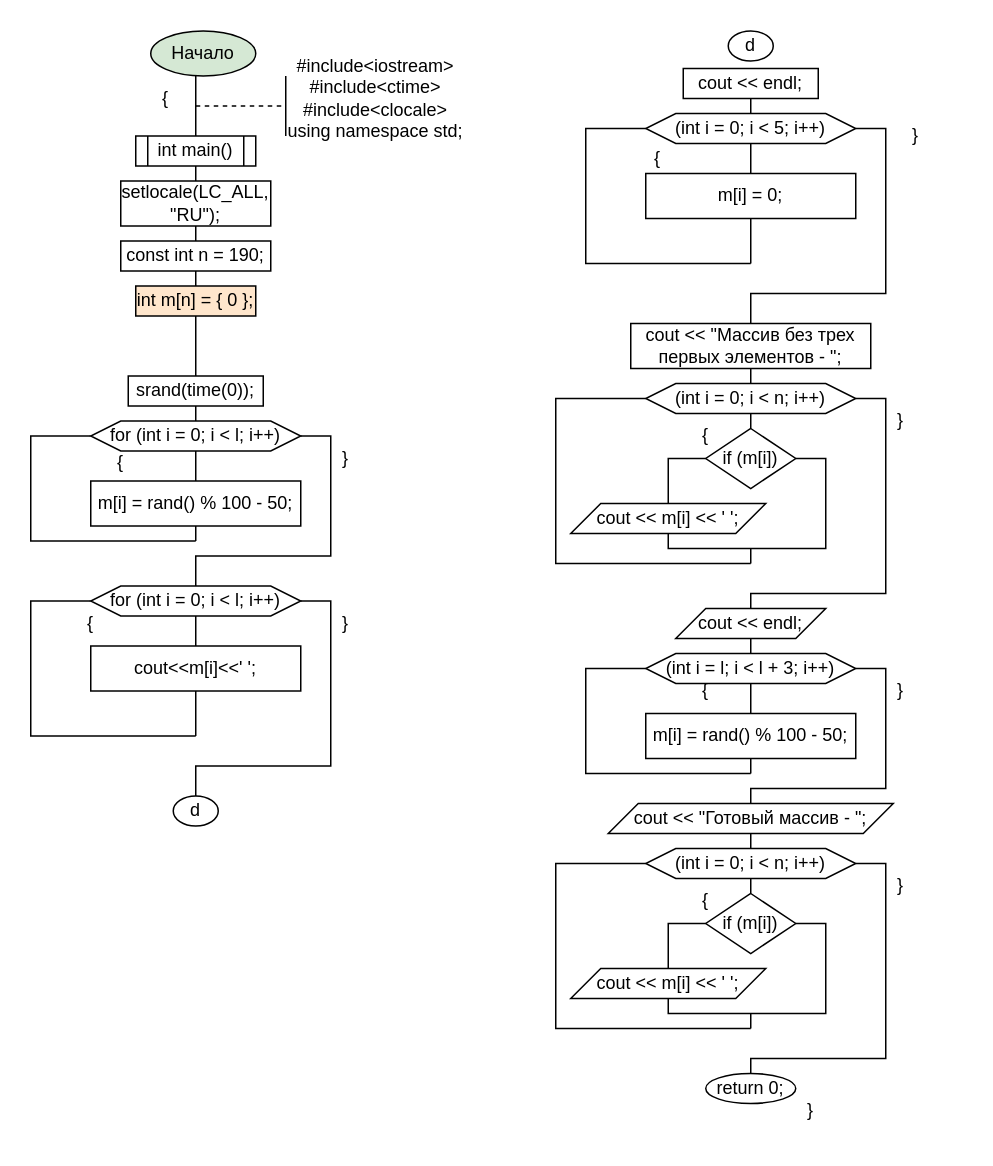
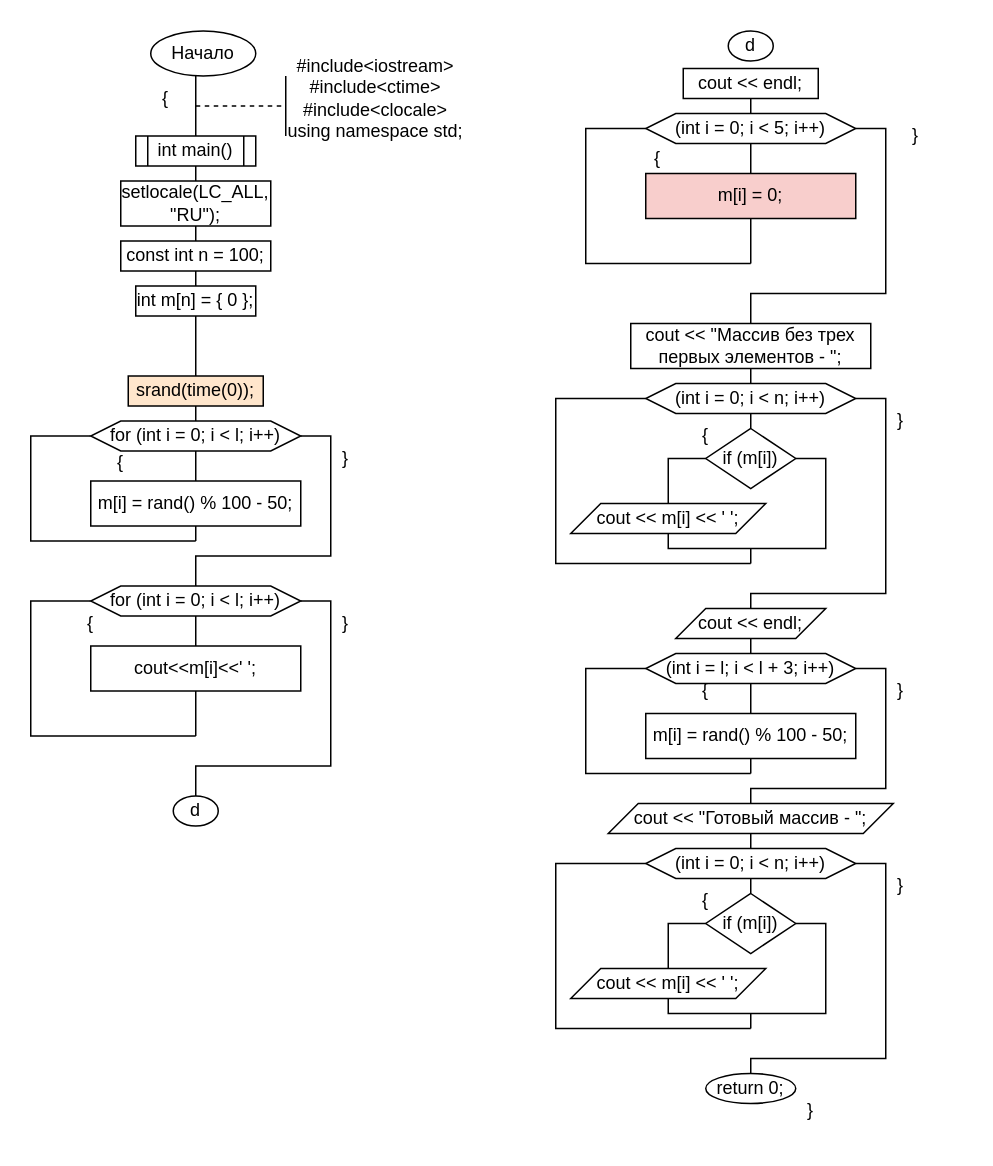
node "Начало": fillcolor #d5e8d4 -> #ffffff
node "m[i] = 0;": fillcolor #ffffff -> #f8cecc
node "const int n = 190;": label "const int n = 190;" -> "const int n = 100;"
node "int m[n] = { 0 };": fillcolor #ffe6cc -> #ffffff
node "srand(time(0));": fillcolor #ffffff -> #ffe6cc
